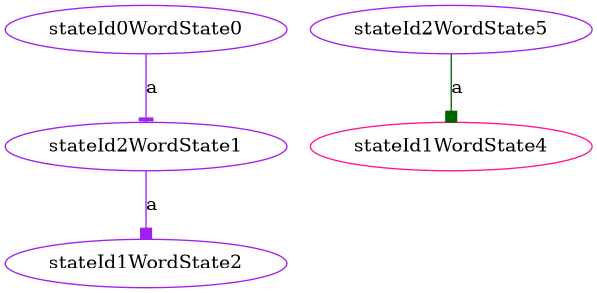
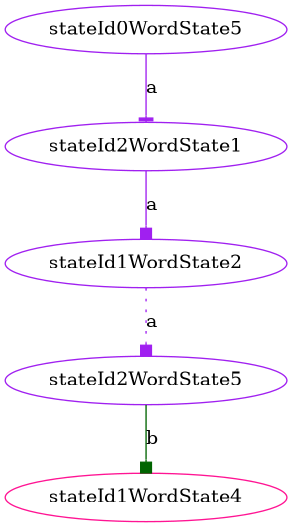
node "stateId0WordState0": label "stateId0WordState0" -> "stateId0WordState5"
edge "stateId2WordState5" -> "stateId1WordState4": label "a" -> "b"
edge "stateId1WordState2" -> "stateId2WordState5": added, label "a"
